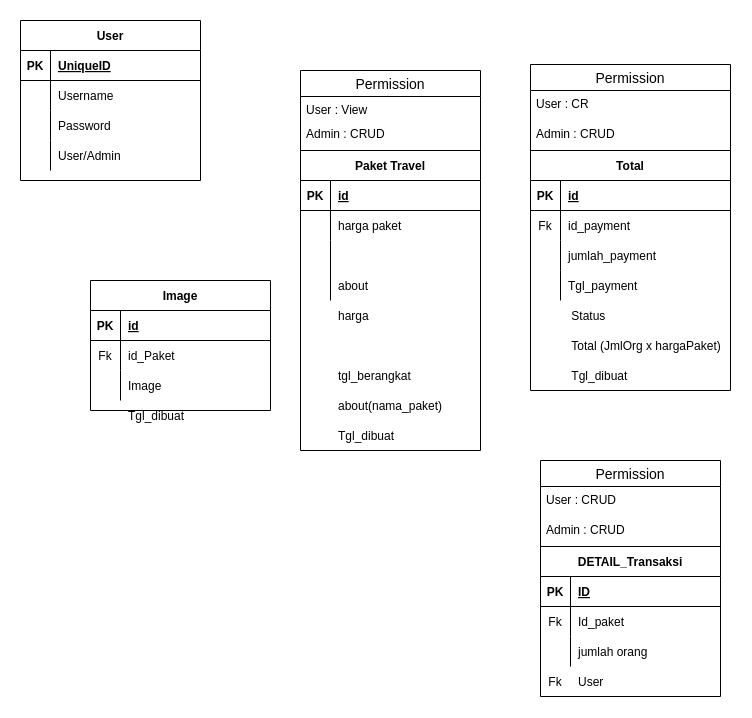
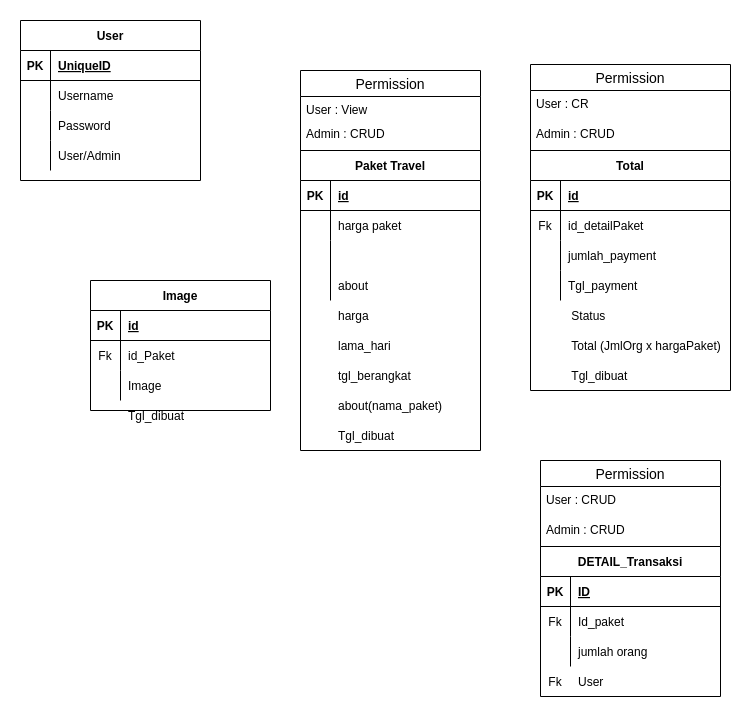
node "id_payment": label "id_payment" -> "id_detailPaket"
node "lama_hari": added
